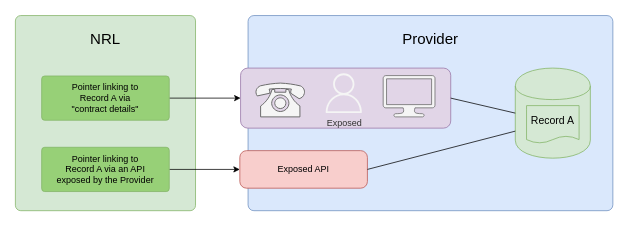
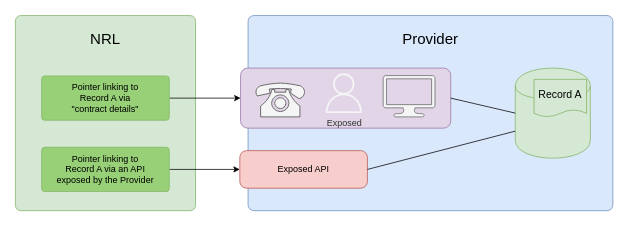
node "Record A": moved (552, 124) -> (560, 98)
